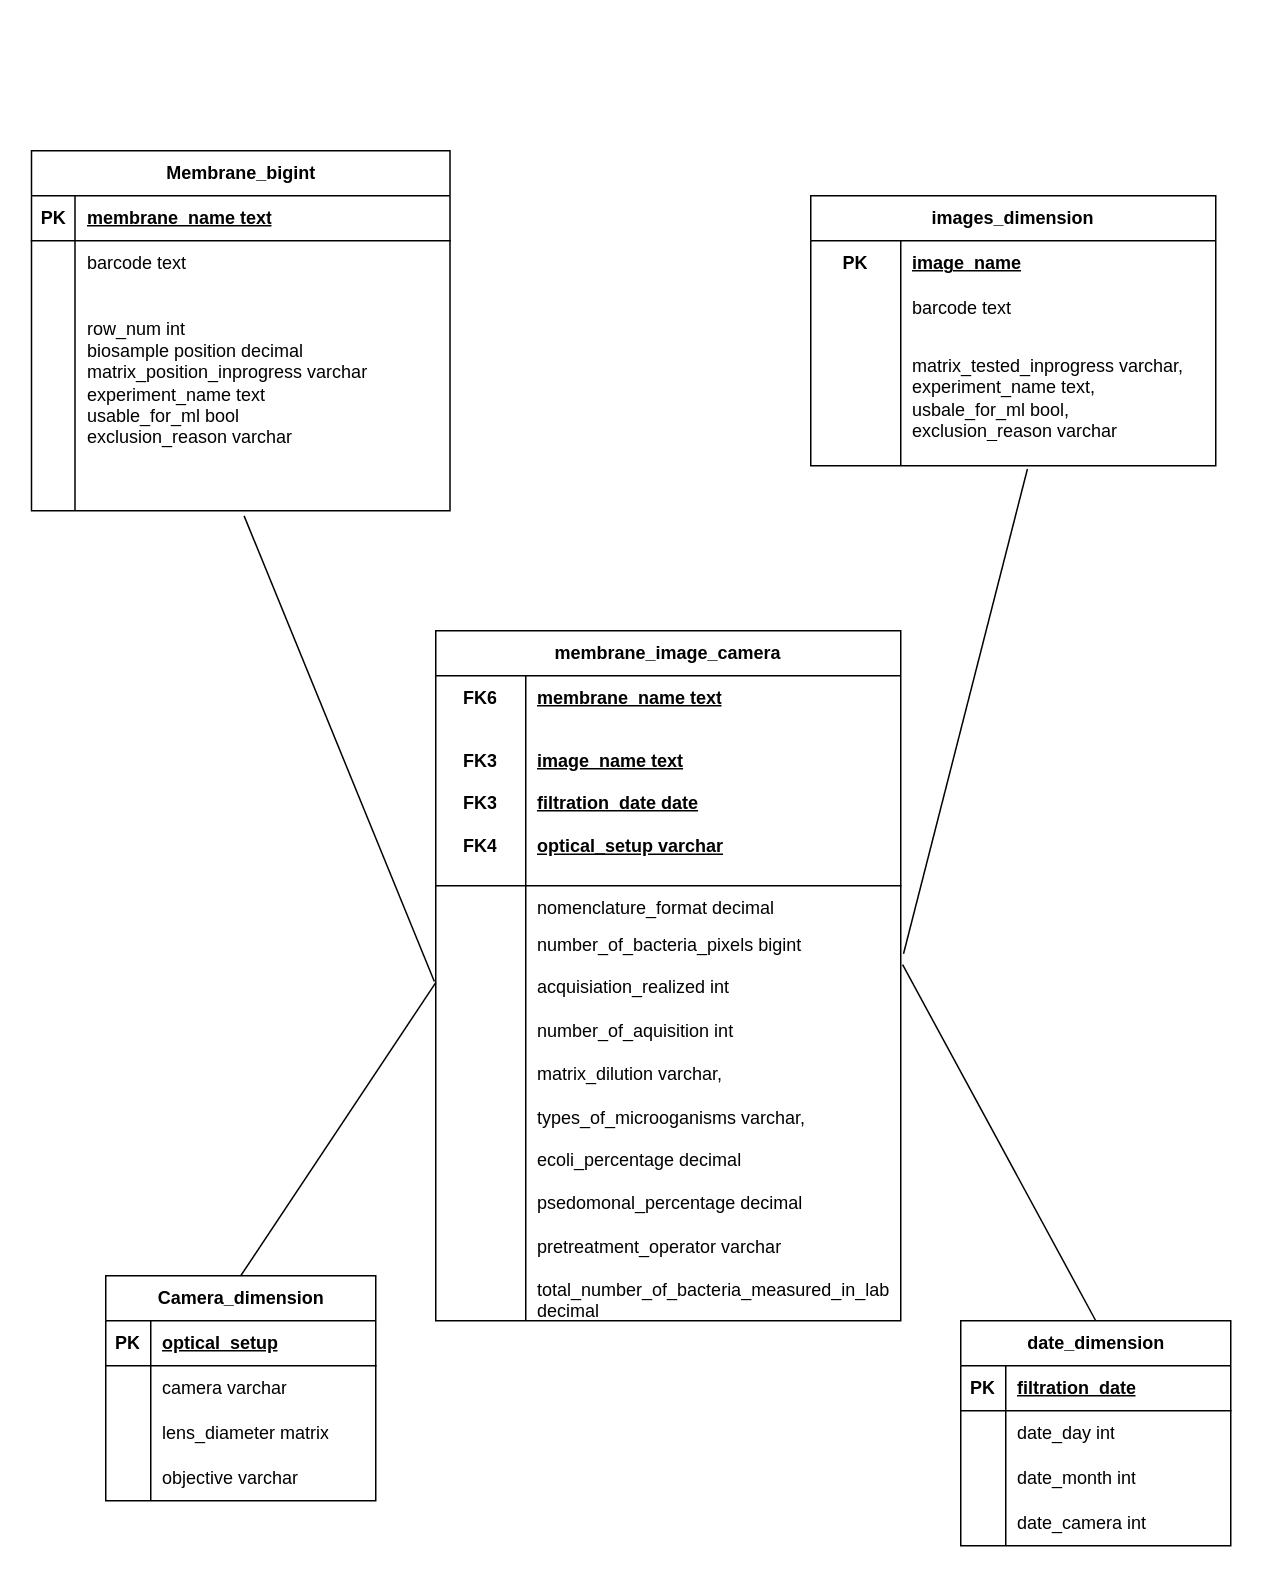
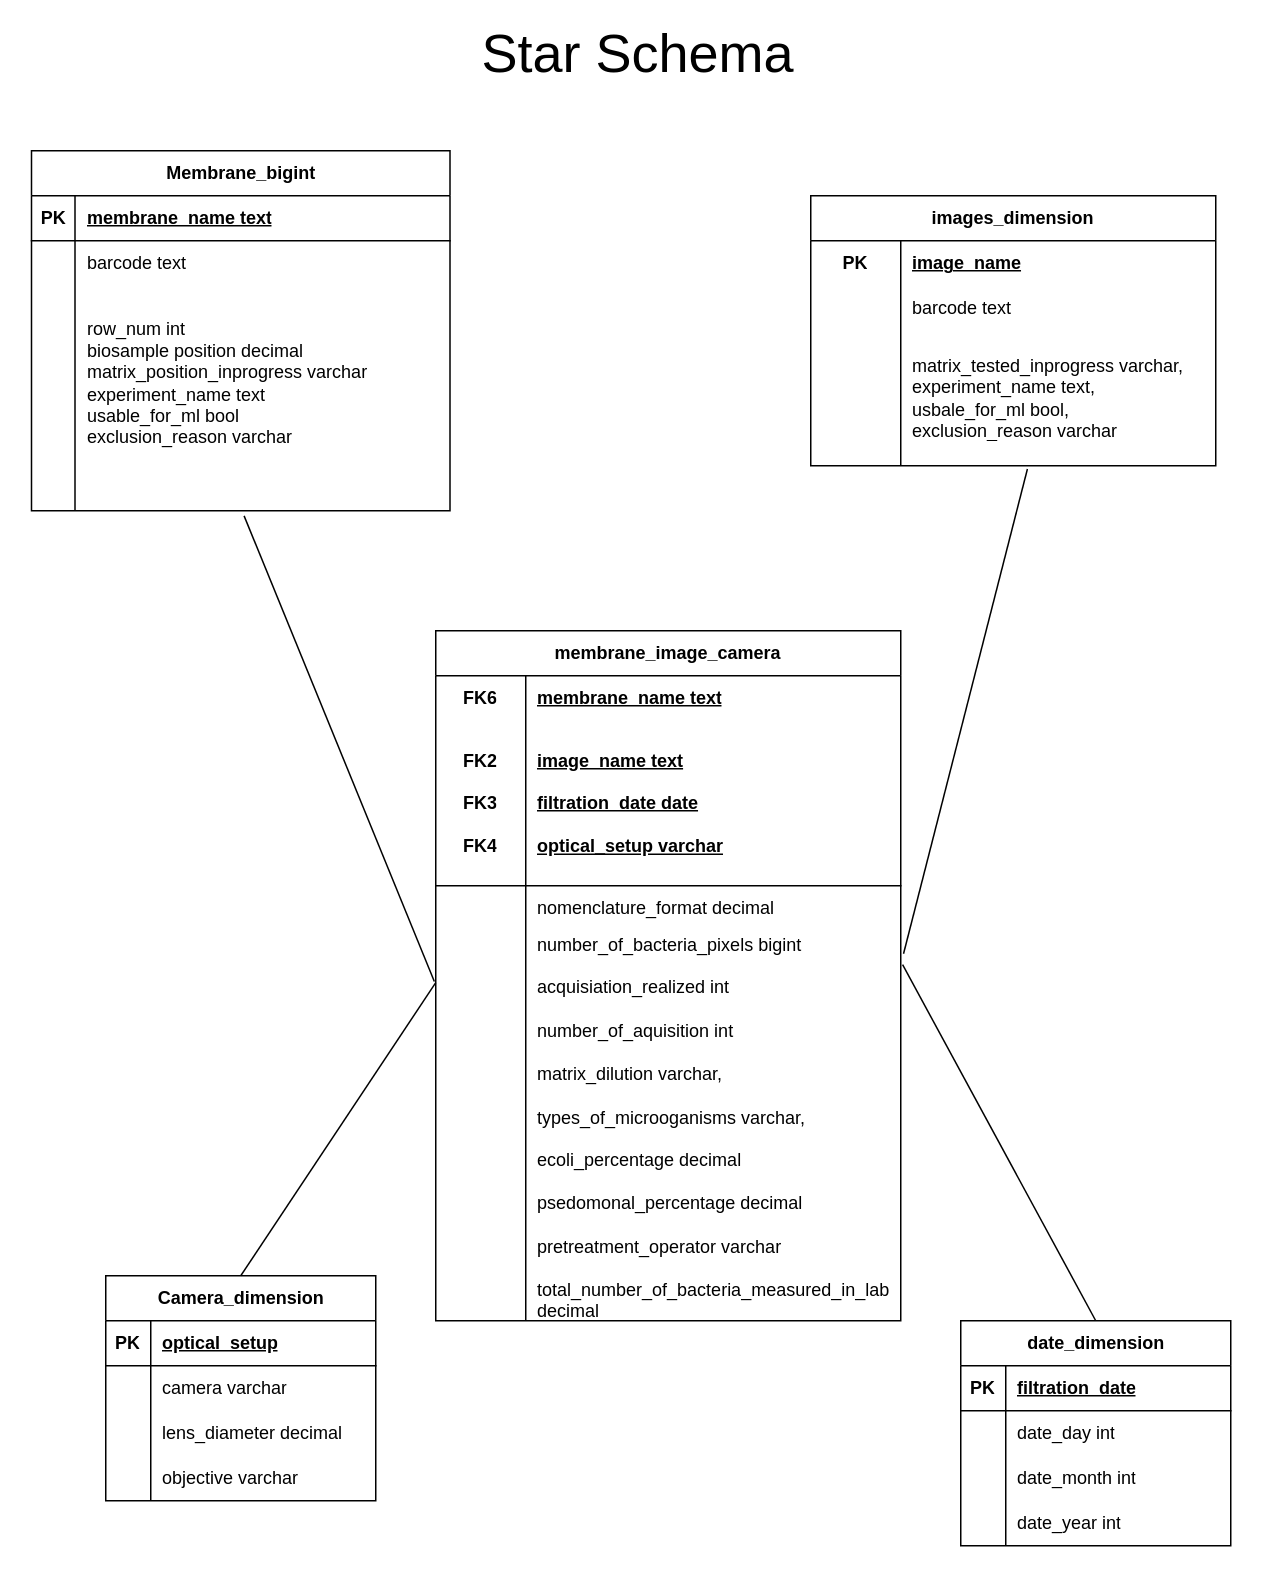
node "Star Schema": added
node "FK3 FK3 FK4": label "FK3 FK3 FK4" -> "FK2 FK3 FK4"
node "lens_diameter matrix": label "lens_diameter matrix" -> "lens_diameter decimal"
node "date_camera int": label "date_camera int" -> "date_year int"
